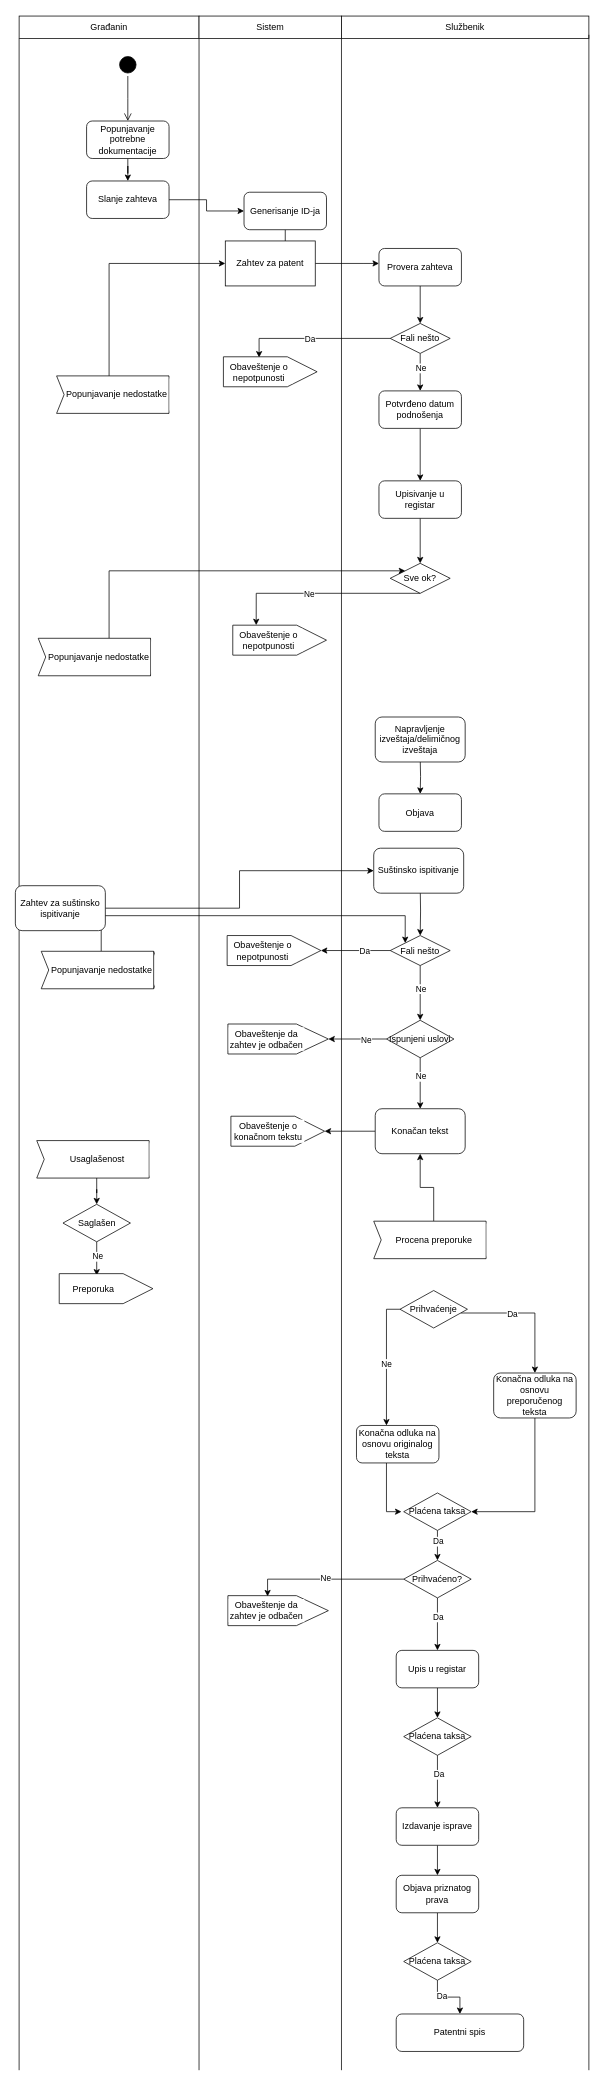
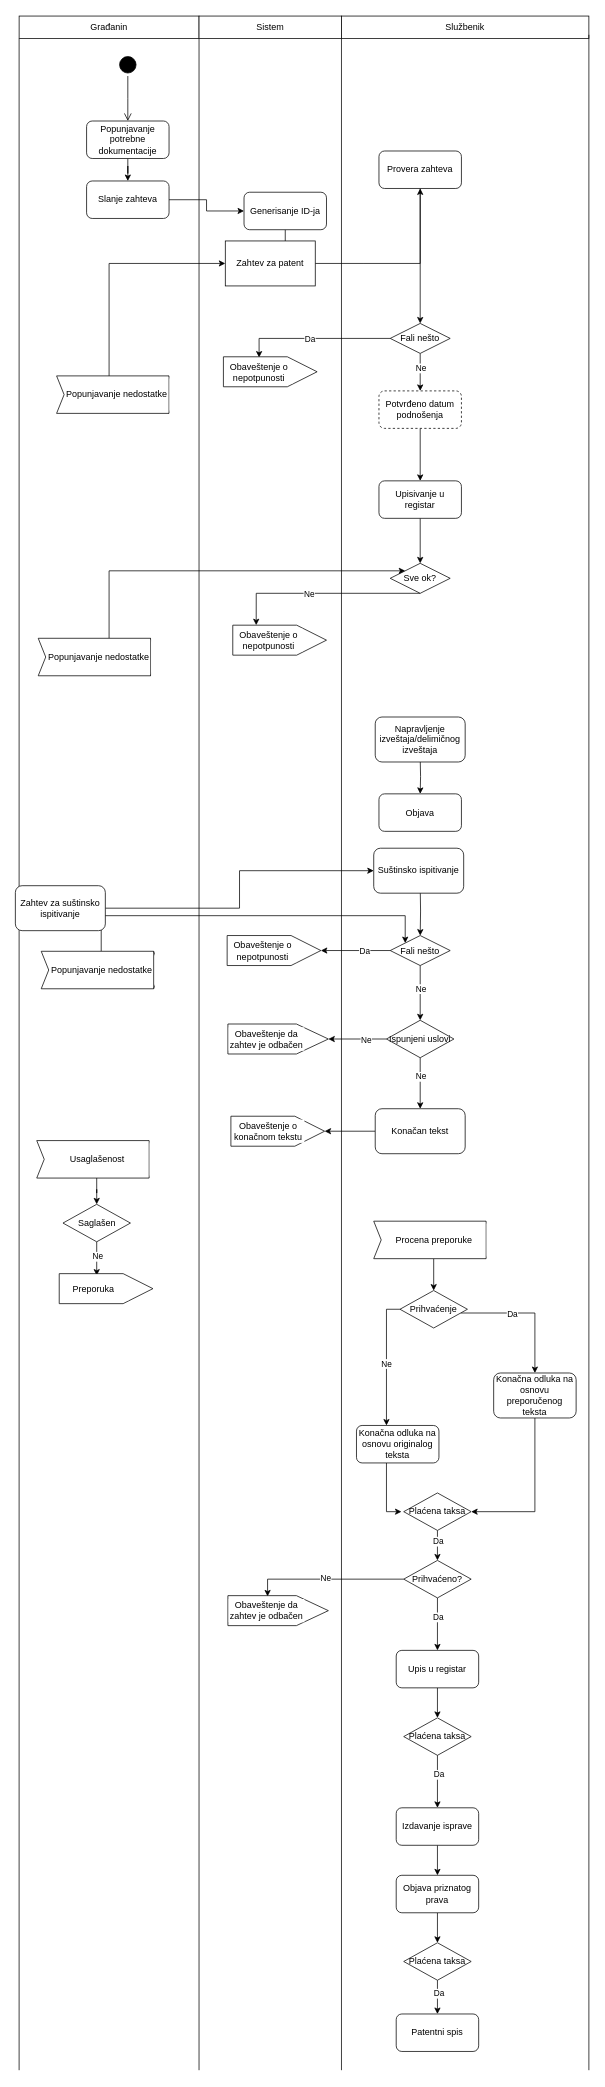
node "Provera zahteva": moved (420, 267) -> (420, 169)
node "Potvrđeno datum podnošenja": style solid -> dashed
edge "Procena preporuke" -> "Konačan tekst": now "Procena preporuke" -> "Prihvaćenje"
node "Patentni spis": size 128x38 -> 83x38
